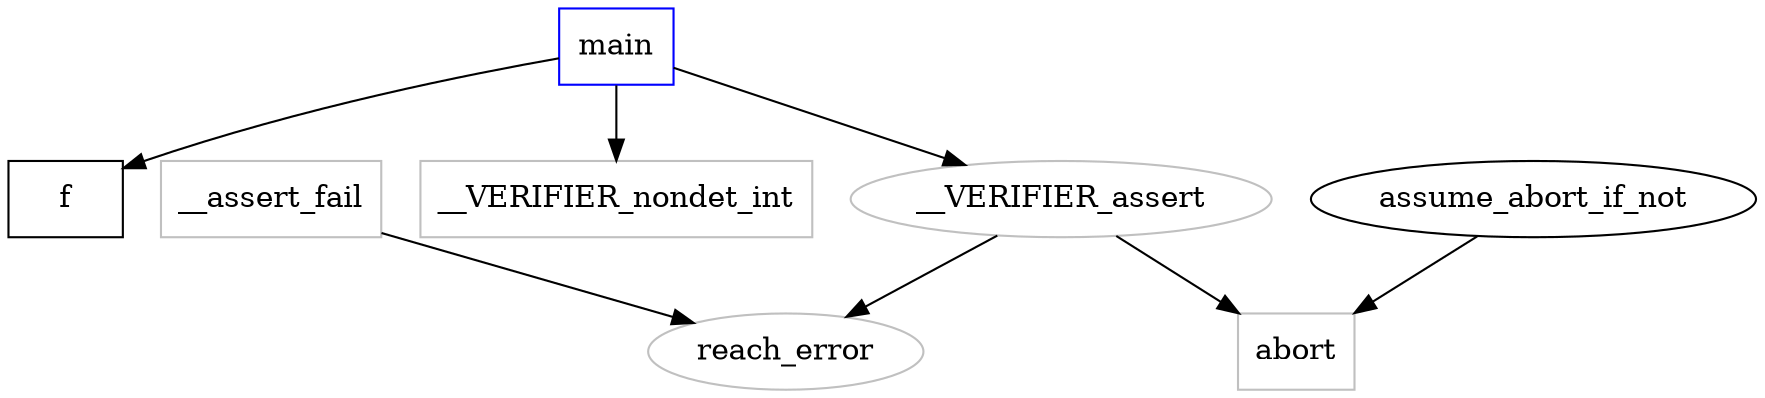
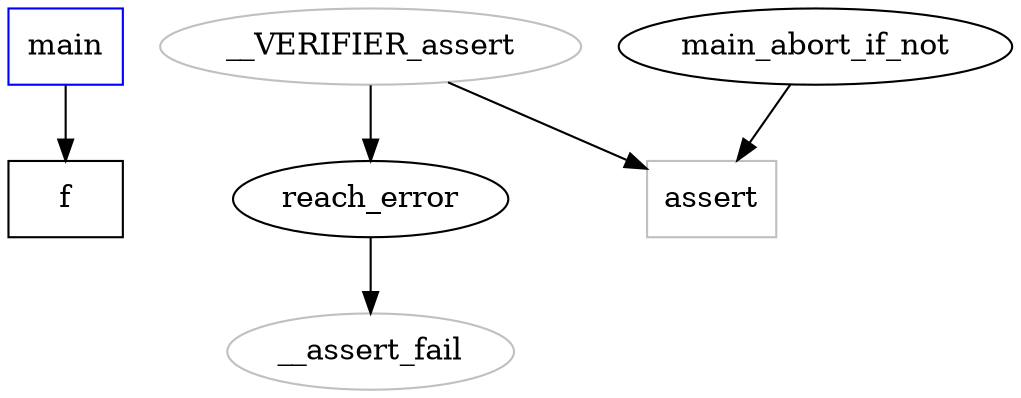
edge "main" -> "__VERIFIER_assert": removed
node "__assert_fail": shape box -> ellipse
node "__VERIFIER_nondet_int": removed
node "assume_abort_if_not": label "assume_abort_if_not" -> "main_abort_if_not"
edge "__assert_fail" -> "reach_error": reversed
node "reach_error": color grey -> black
node "abort": label "abort" -> "assert"
